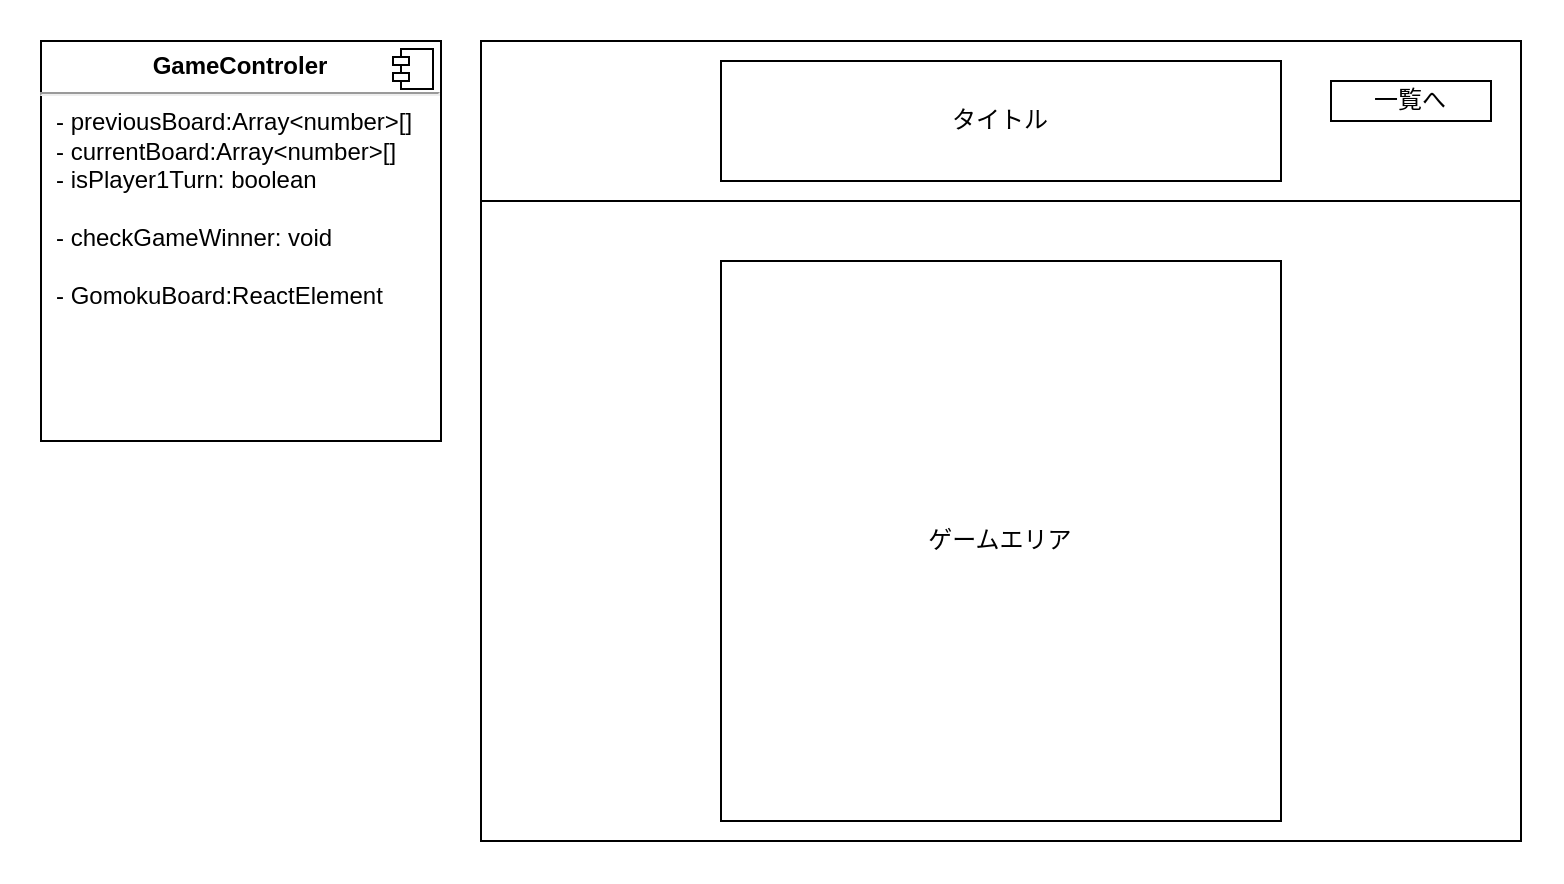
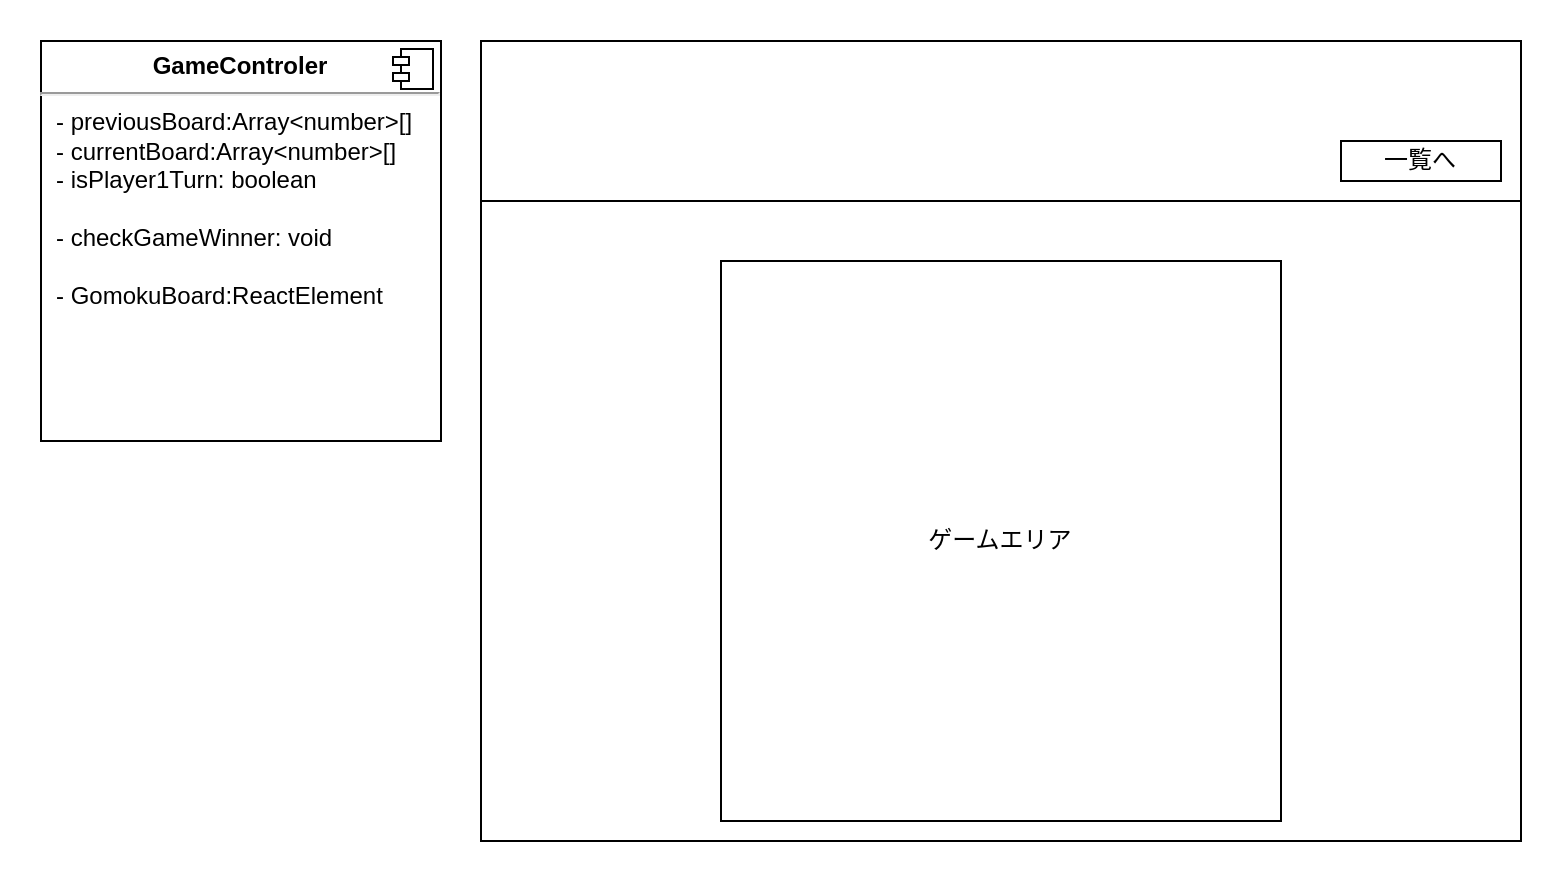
node "一覧へ": moved (1411, 101) -> (1421, 161)
node "タイトル": removed
